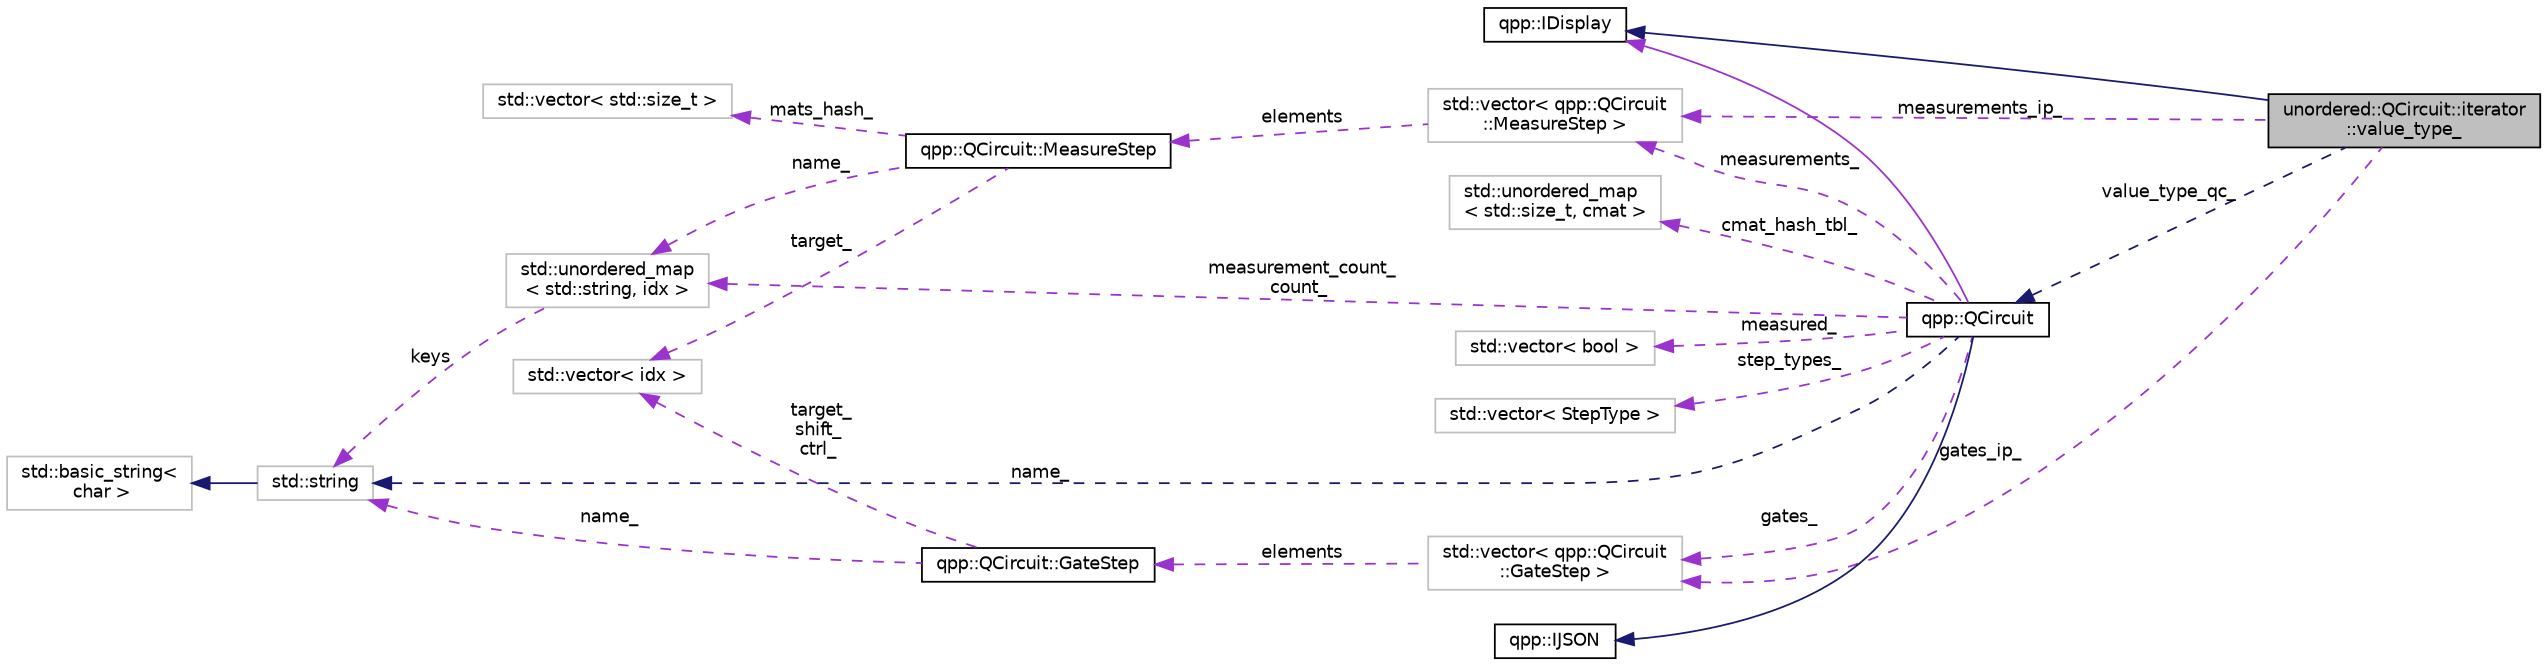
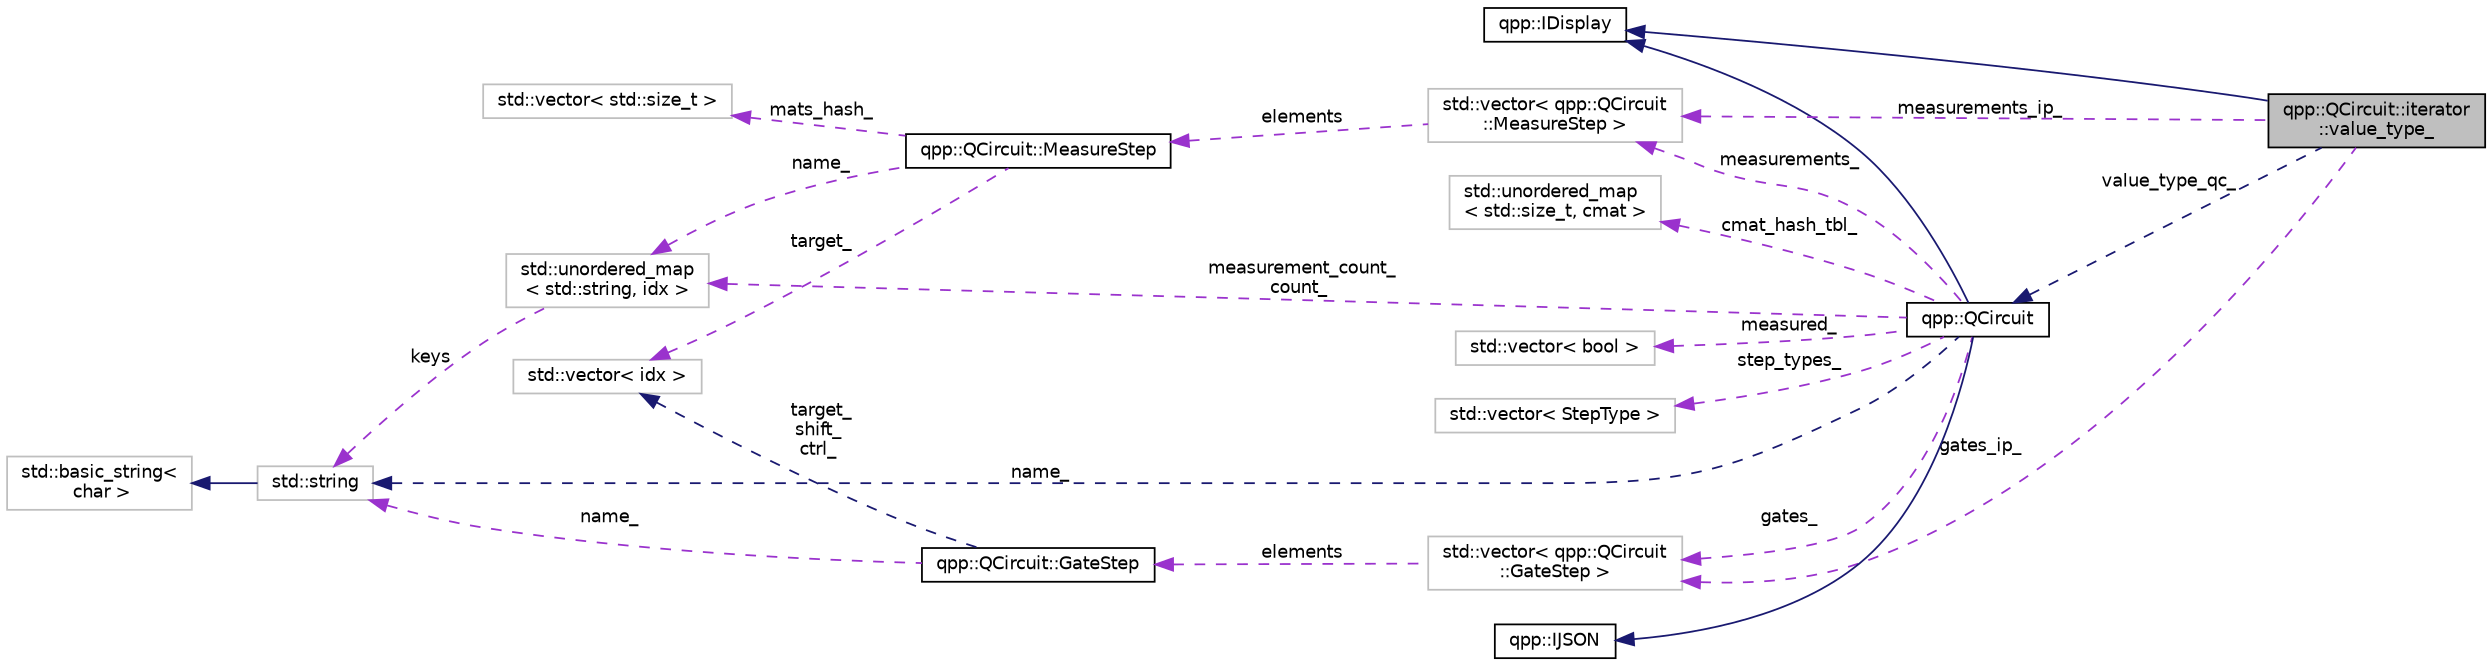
node "unordered::QCircuit::iterator ::value_type_": label "unordered::QCircuit::iterator ::value_type_" -> "qpp::QCircuit::iterator ::value_type_"
edge "qpp::QCircuit" -> "qpp::IDisplay": color darkorchid3 -> midnightblue
edge "qpp::QCircuit::GateStep" -> "std::vector< idx >": color darkorchid3 -> midnightblue
